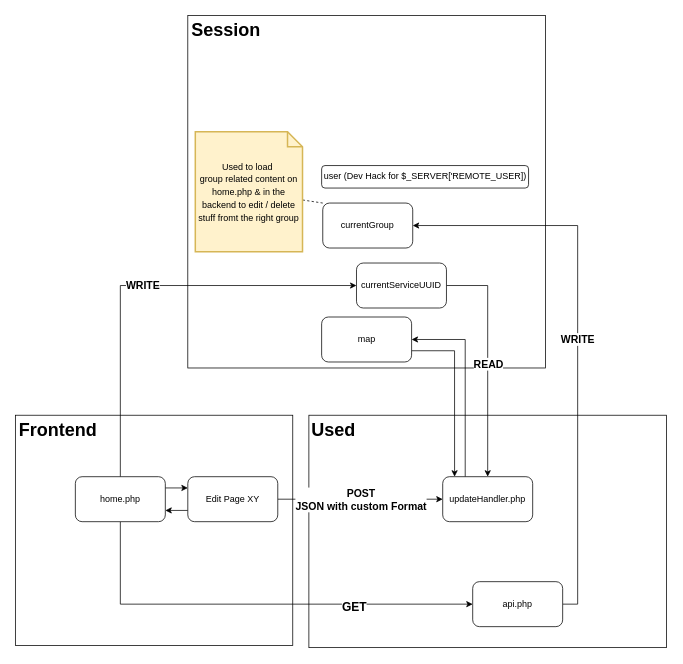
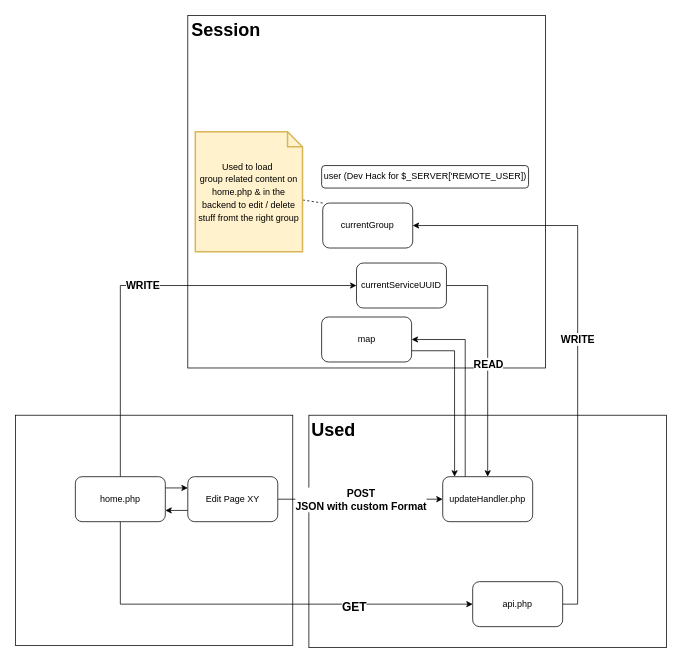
node "Frontend": removed
